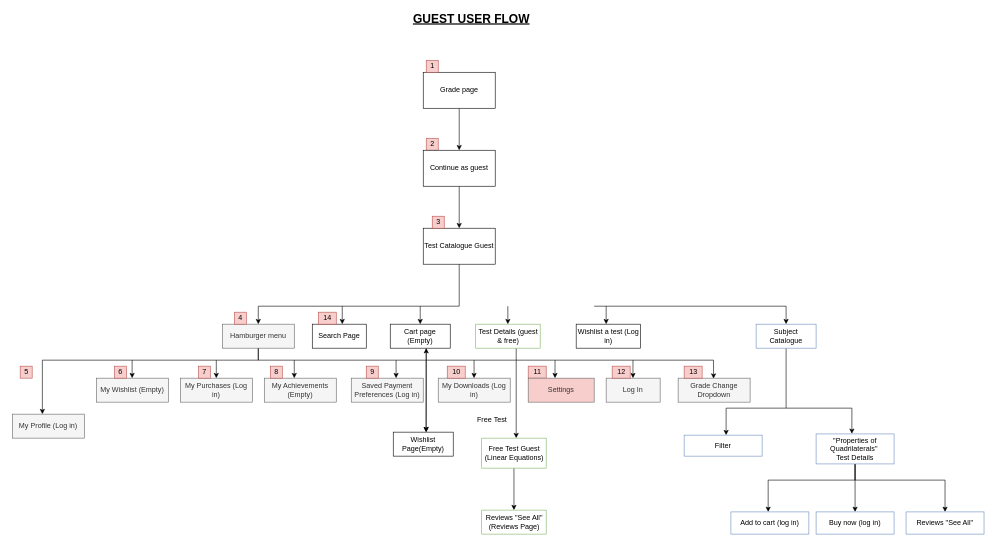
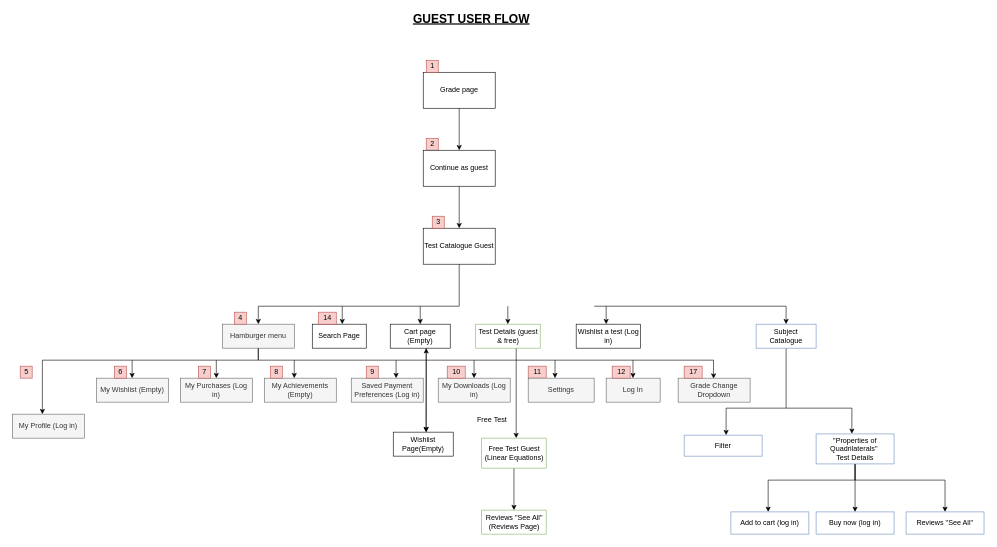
node "13": label "13" -> "17"
node "Settings": fillcolor #f8cecc -> #f5f5f5
